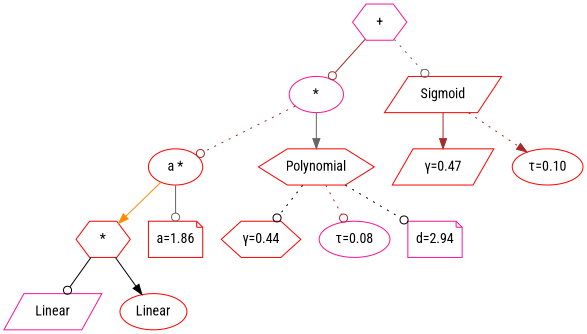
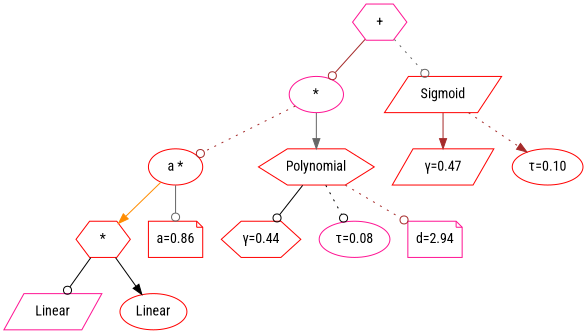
edge "Polynomial" -> "γ=0.44": style dotted -> solid
edge "Polynomial" -> "τ=0.08": color brown -> black
edge "Polynomial" -> "d=2.94": color black -> brown
node "a=1.86": label "a=1.86" -> "a=0.86"
